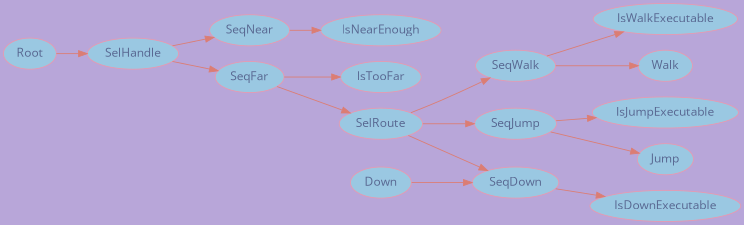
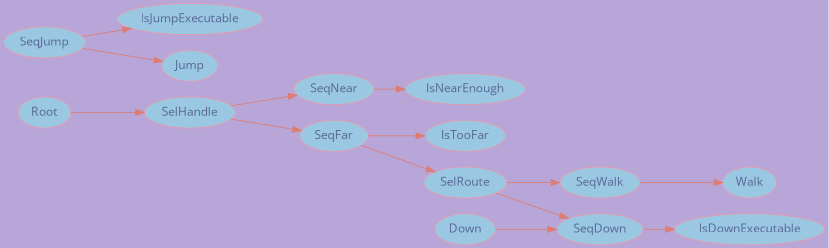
node "IsWalkExecutable": removed
edge "SelRoute" -> "SeqJump": removed
